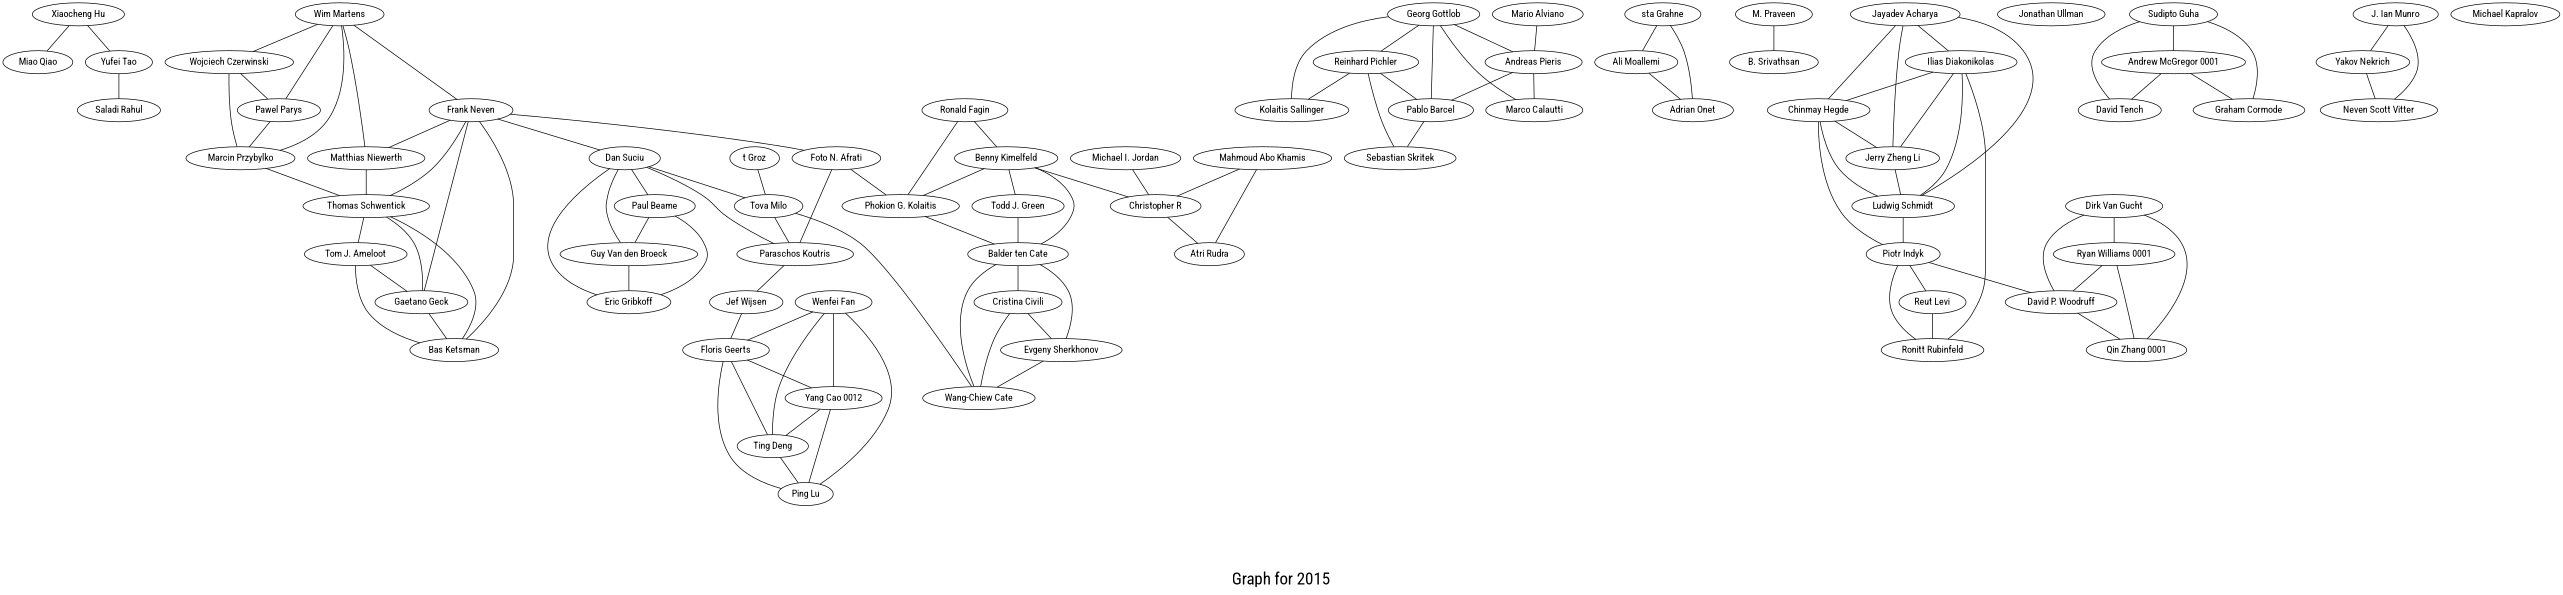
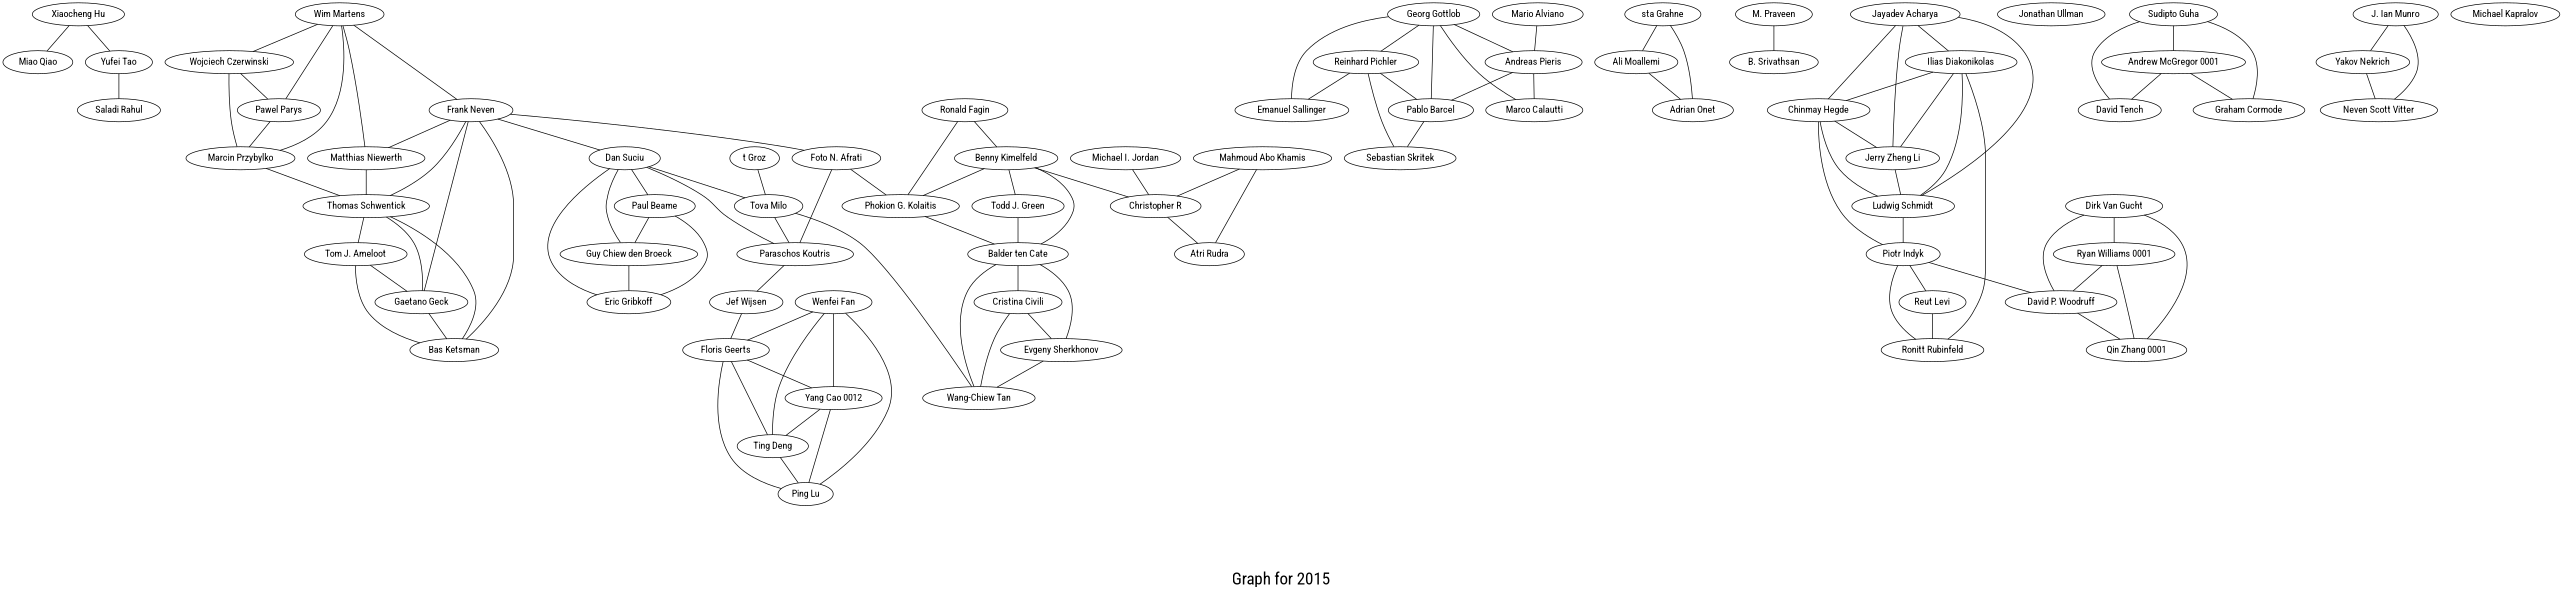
node "Kolaitis Sallinger": label "Kolaitis Sallinger" -> "Emanuel Sallinger"
node "Guy Van den Broeck": label "Guy Van den Broeck" -> "Guy Chiew den Broeck"
node "Wang-Chiew Cate": label "Wang-Chiew Cate" -> "Wang-Chiew Tan"
